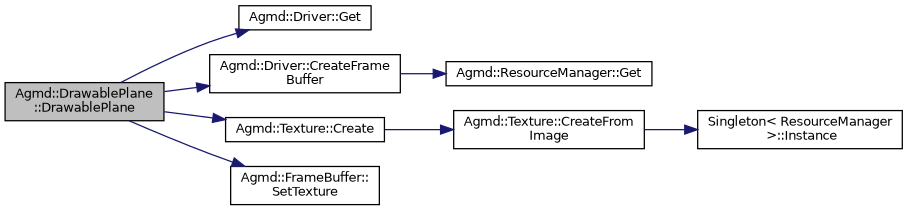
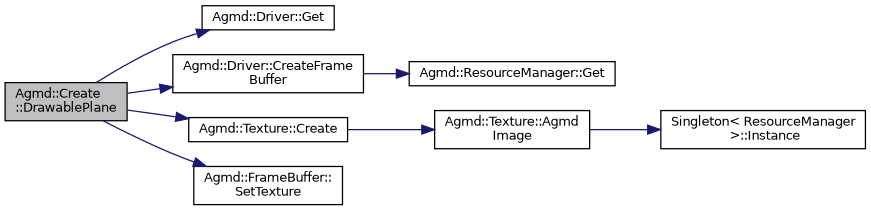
node "Agmd::DrawablePlane ::DrawablePlane": label "Agmd::DrawablePlane ::DrawablePlane" -> "Agmd::Create ::DrawablePlane"
node "Agmd::Texture::CreateFrom Image": label "Agmd::Texture::CreateFrom Image" -> "Agmd::Texture::Agmd Image"
